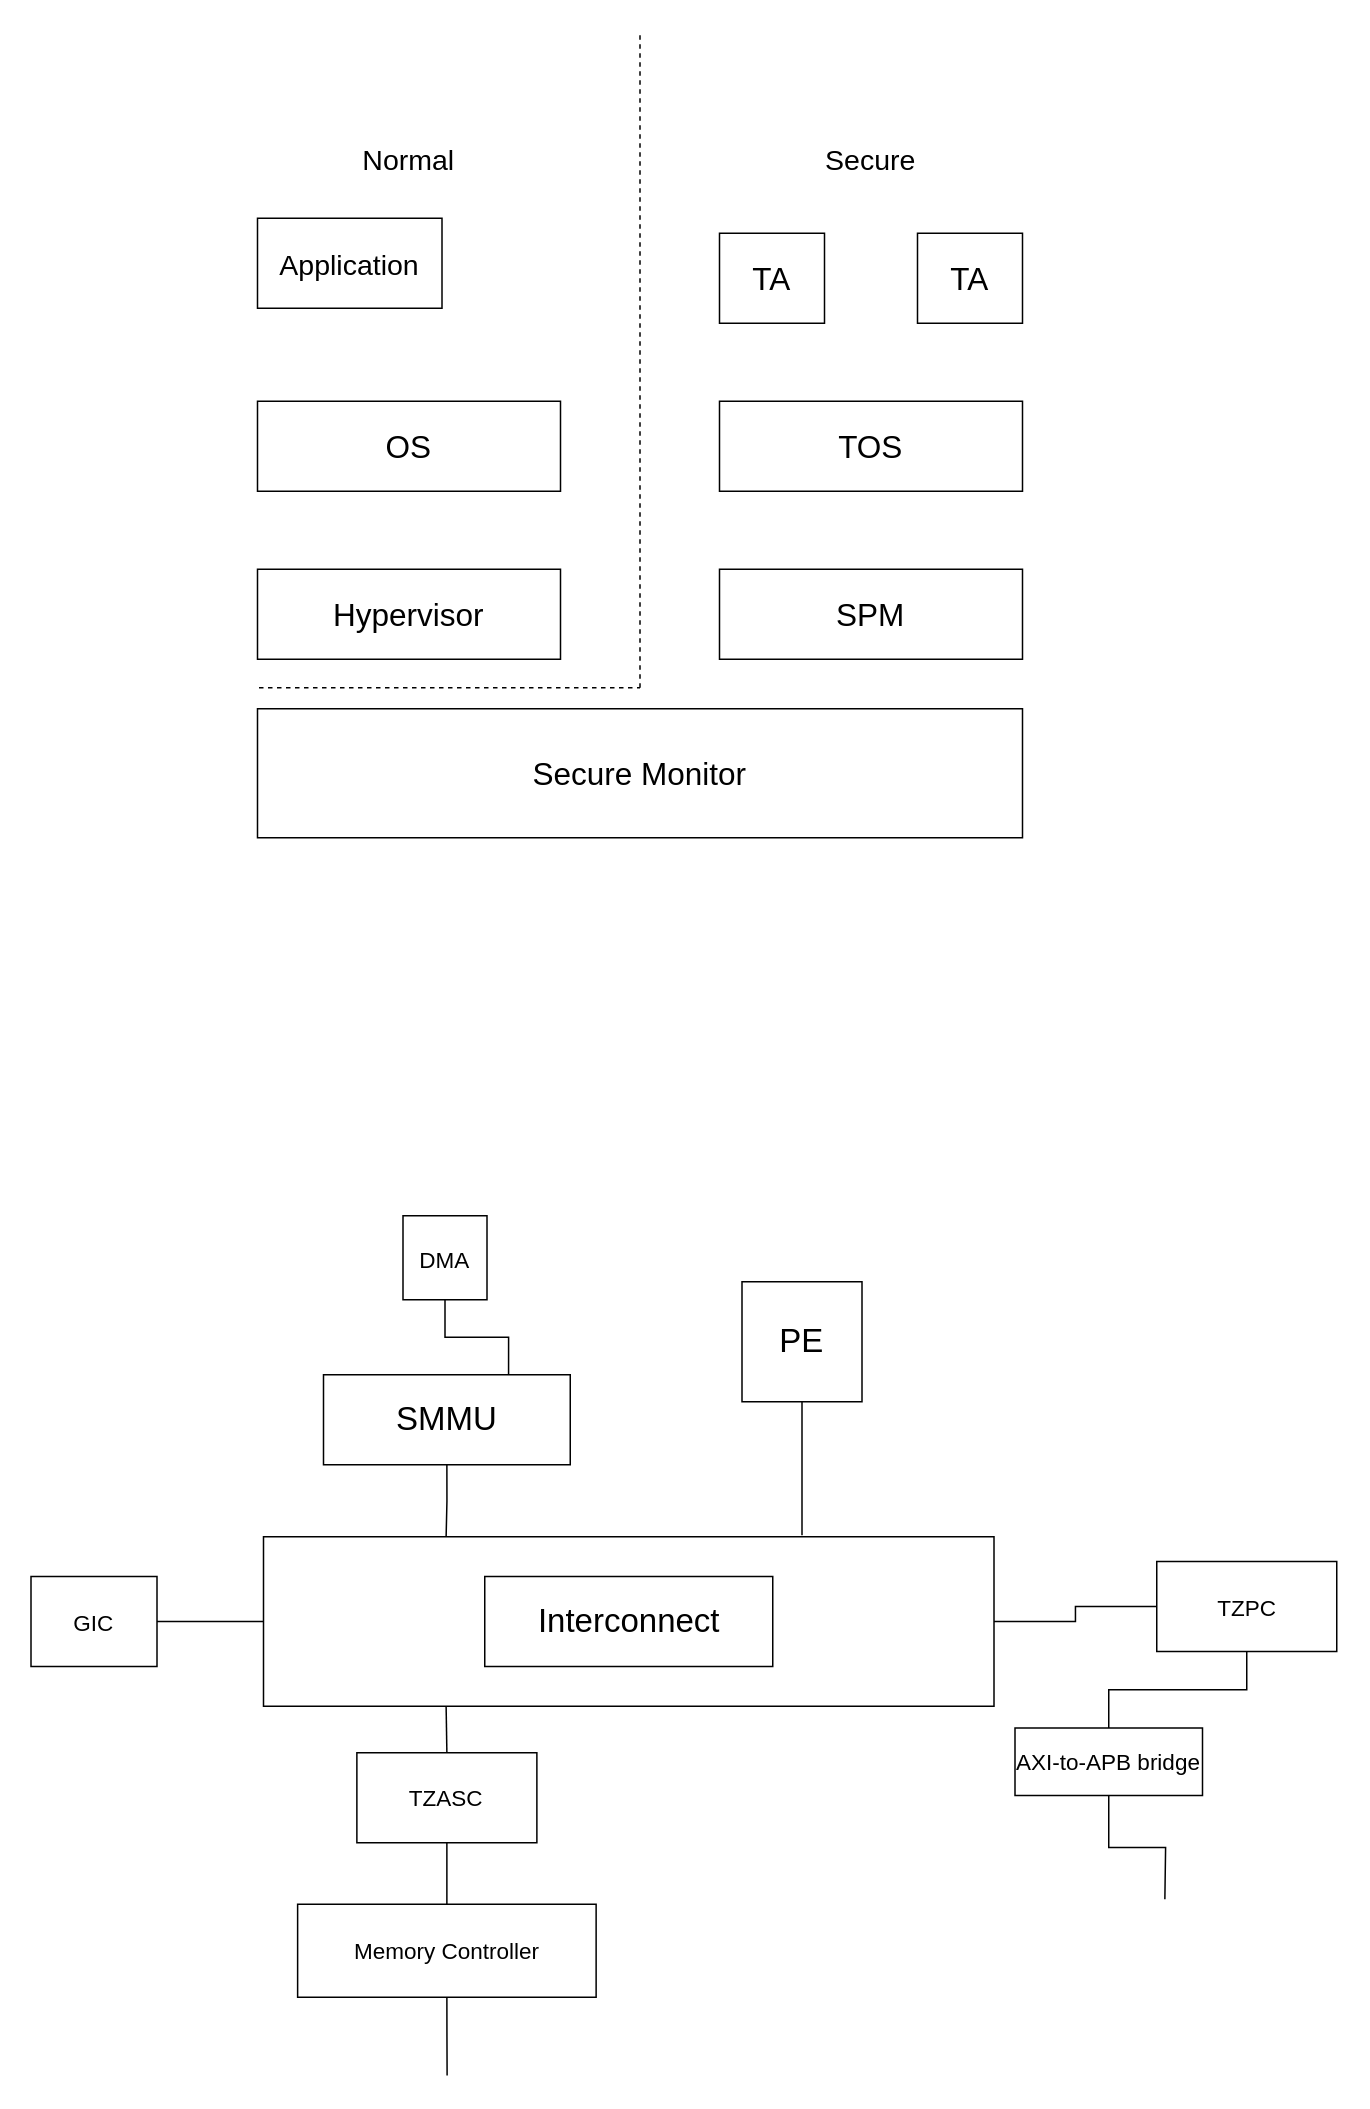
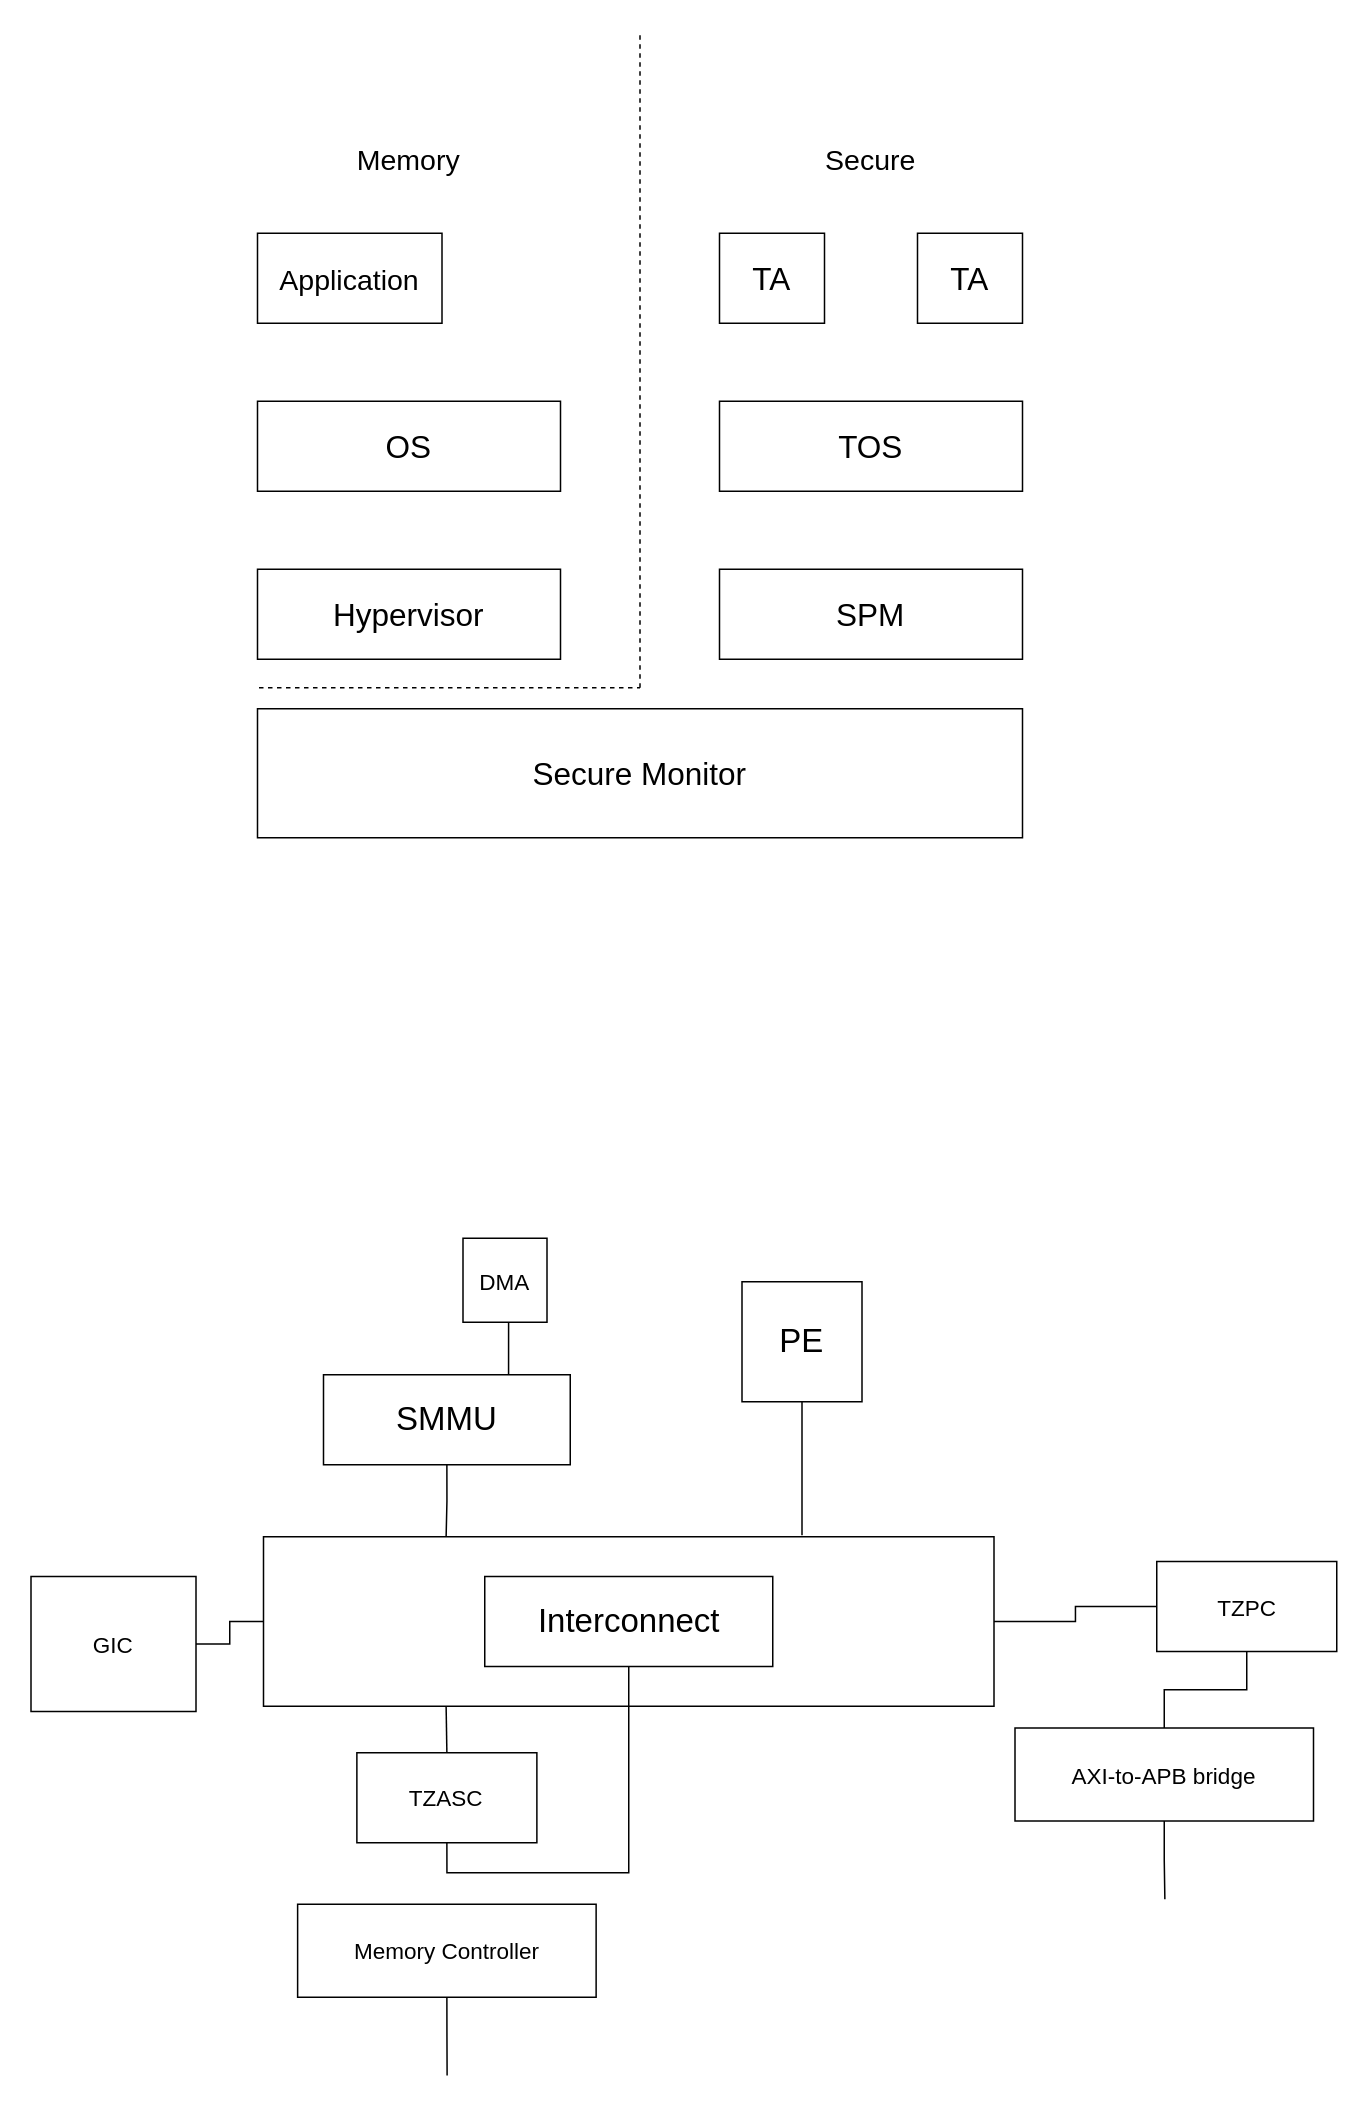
node "Normal": label "Normal" -> "Memory"
node "Application": moved (350, 263) -> (350, 278)
node "DMA": moved (445, 1258) -> (505, 1280)
node "GIC": size 126x90 -> 165x135
node "AXI-to-APB bridge": size 188x68 -> 299x93
edge "TZASC" -- "Memory Controller": now "TZASC" -- "Interconnect"
